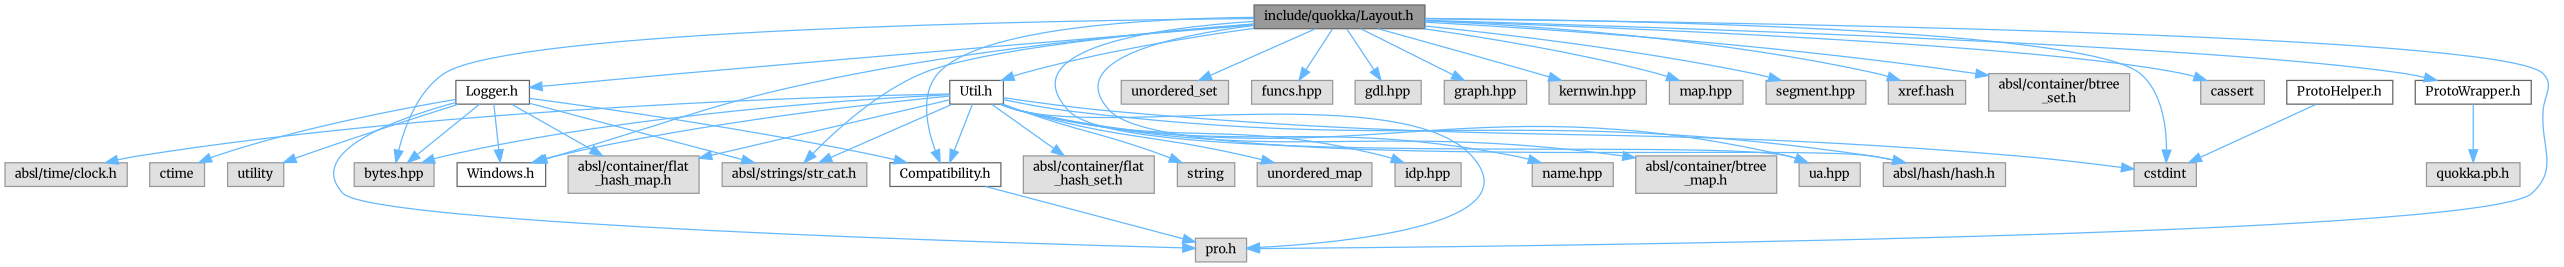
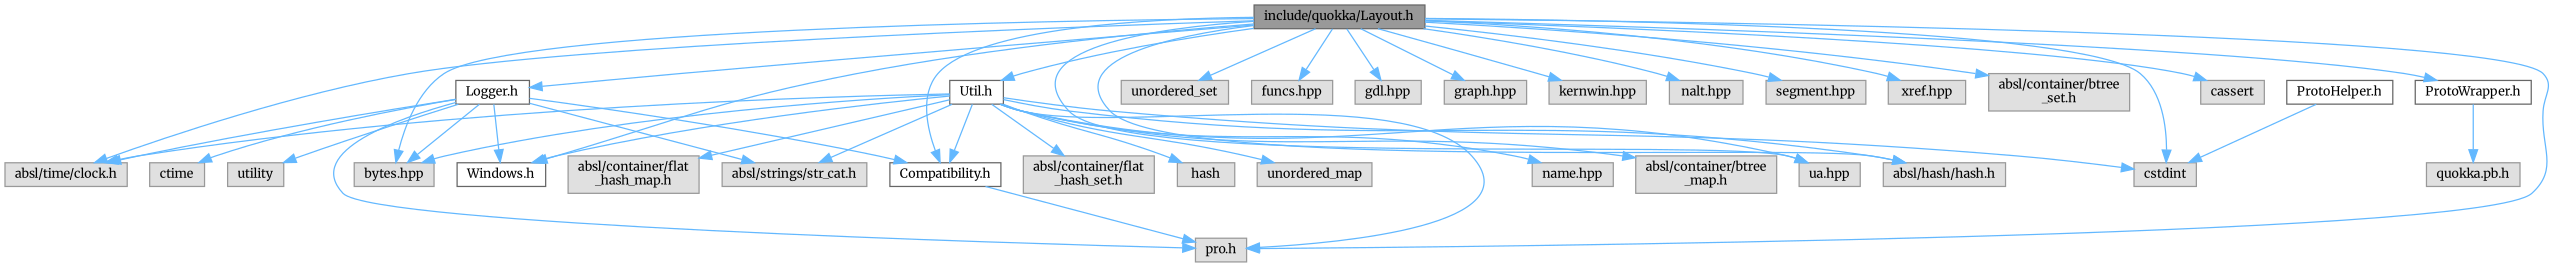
edge "include/quokka/Layout.h" -> "absl/strings/str_cat.h": now "include/quokka/Layout.h" -> "absl/time/clock.h"
node "map.hpp": label "map.hpp" -> "nalt.hpp"
node "xref.hash": label "xref.hash" -> "xref.hpp"
edge "Logger.h" -> "absl/container/flat _hash_map.h": now "Logger.h" -> "absl/time/clock.h"
node "string": label "string" -> "hash"
node "idp.hpp": removed
